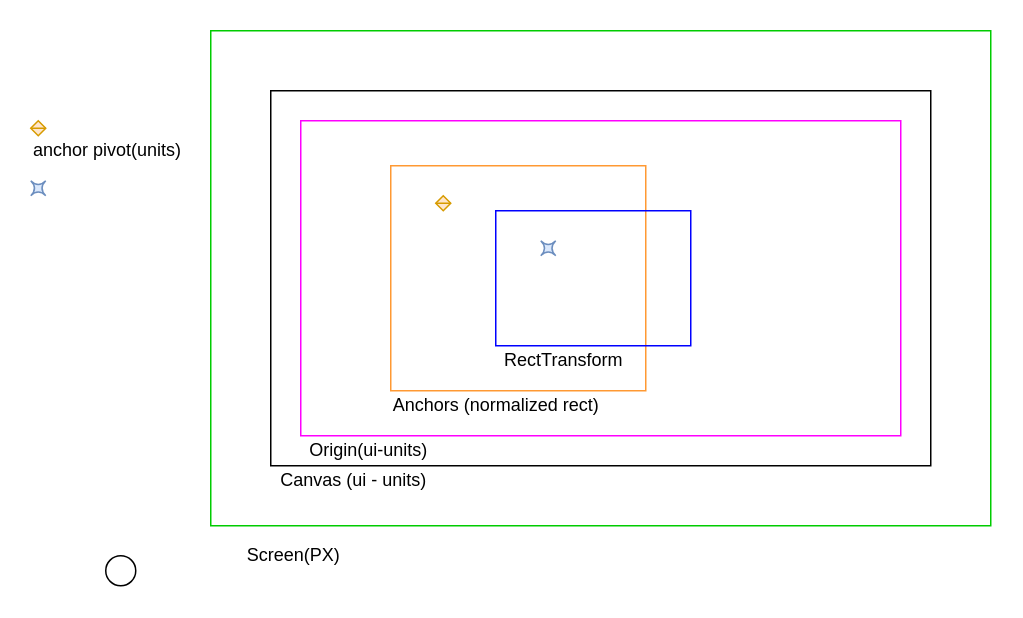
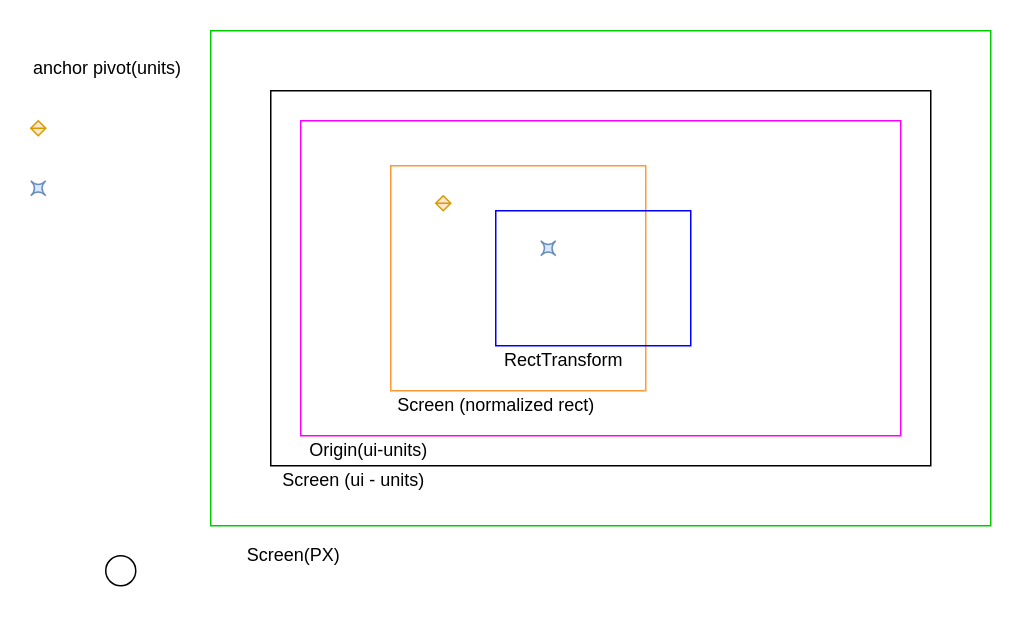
node "anchor pivot(units)": moved (113, 151) -> (113, 68)
node "Anchors (normalized rect)": label "Anchors (normalized rect)" -> "Screen (normalized rect)"
node "Canvas (ui - units)": label "Canvas (ui - units)" -> "Screen (ui - units)"
